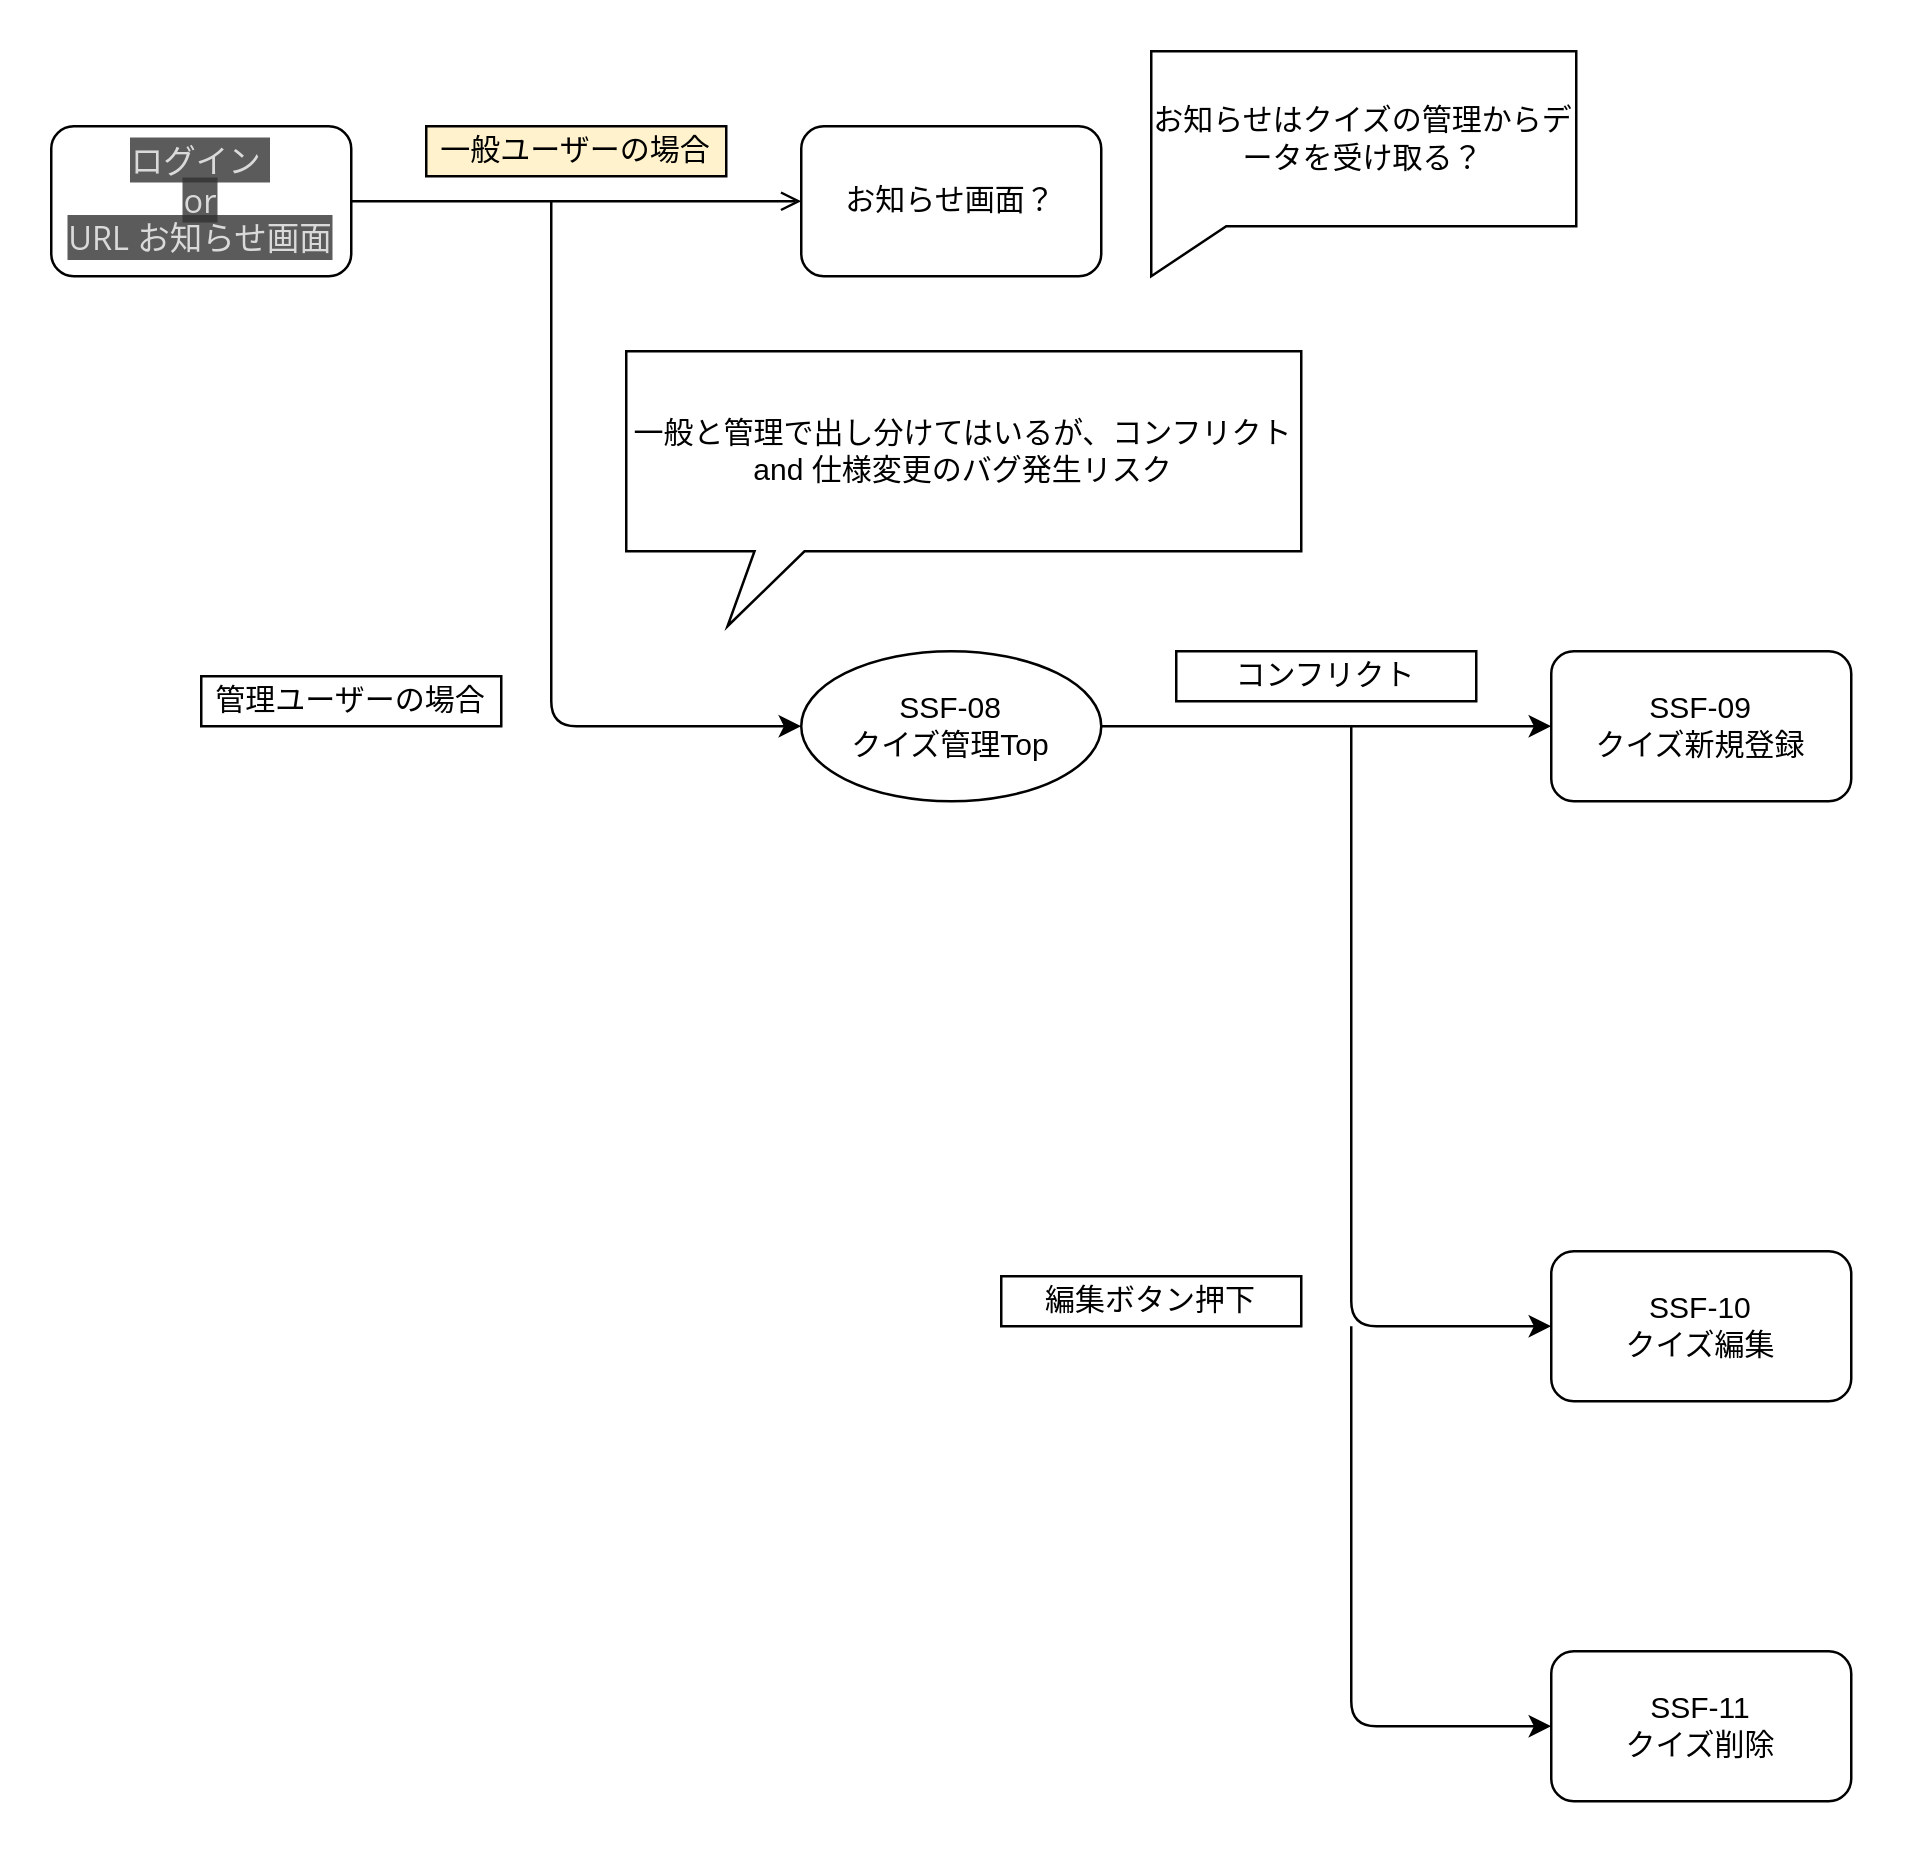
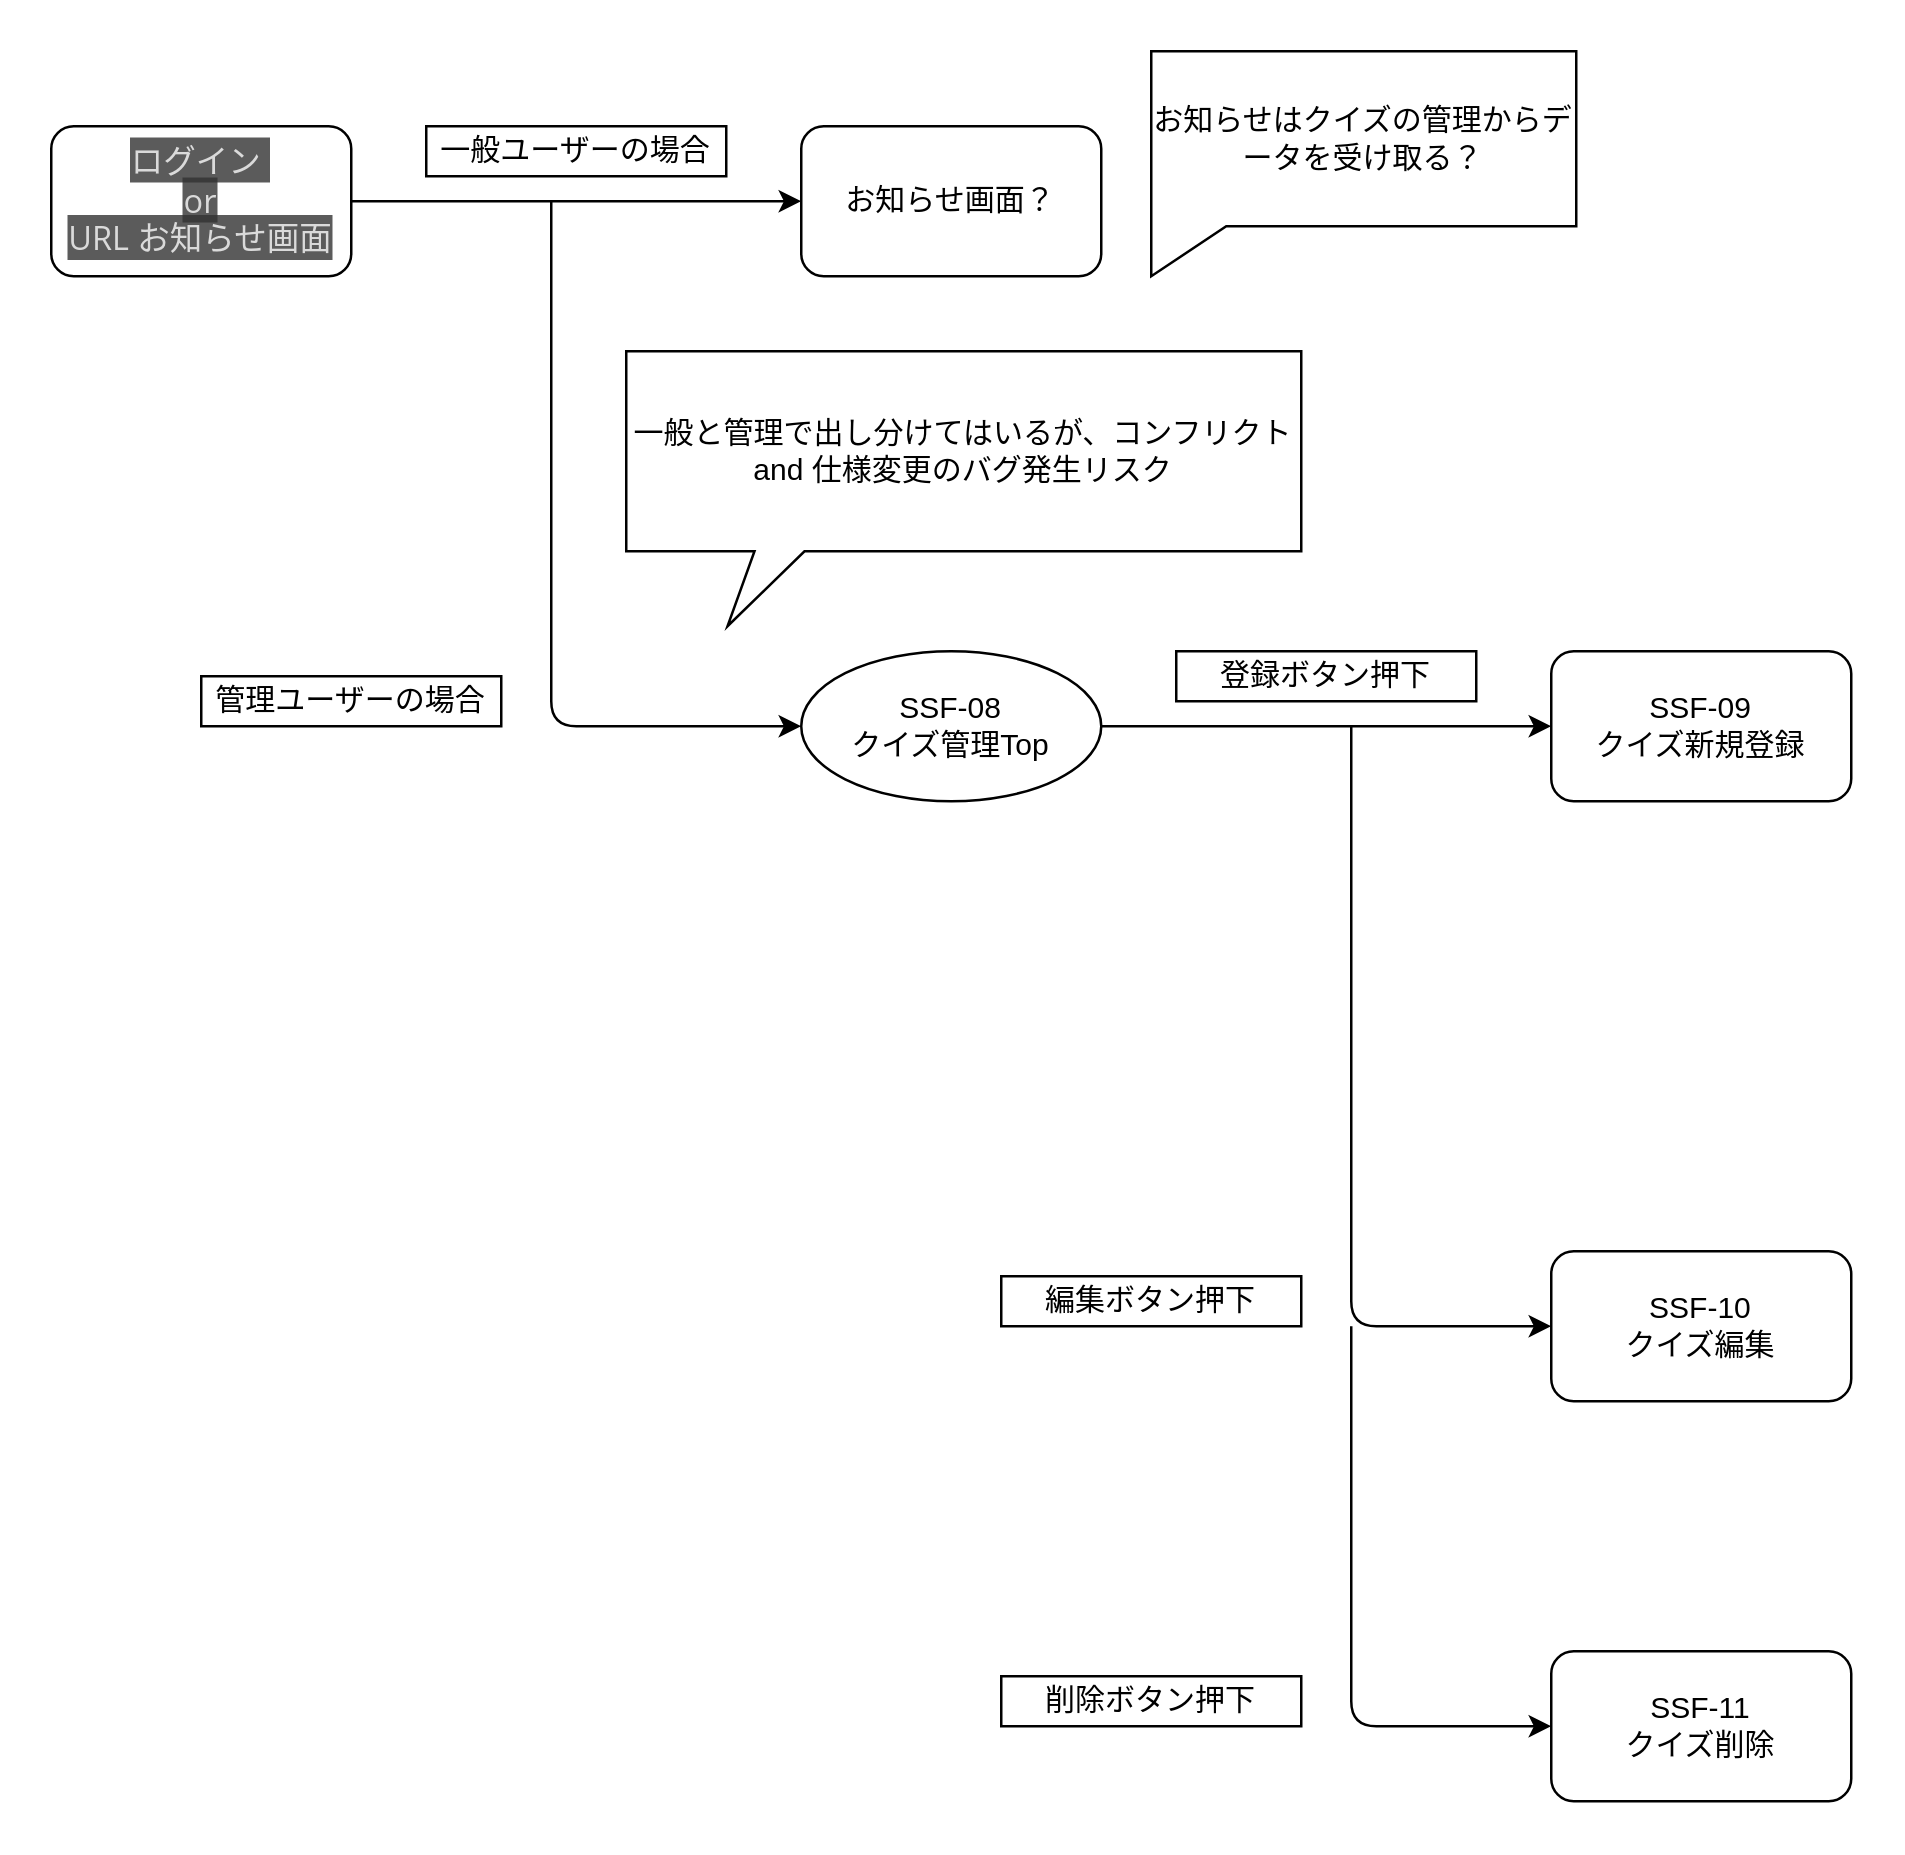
node "一般ユーザーの場合": fillcolor #fff2cc -> #ffffff
edge "ログイン or URL お知らせ画面" -> "お知らせ画面？": arrowhead open -> classic
node "コンフリクト": label "コンフリクト" -> "登録ボタン押下"
node "削除ボタン押下": added
